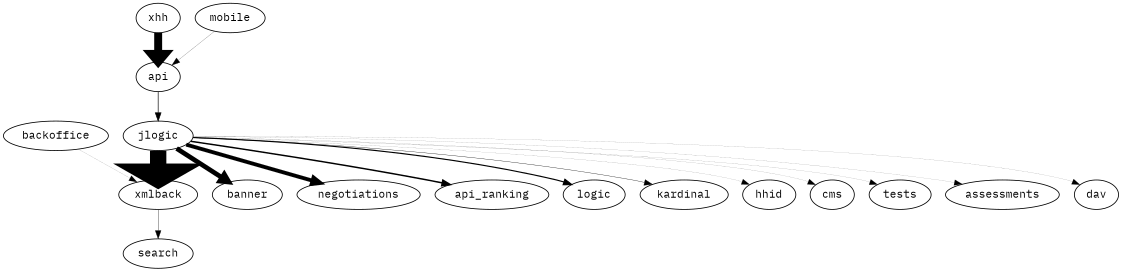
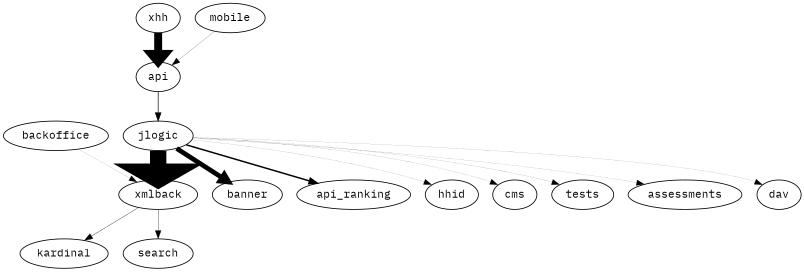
edge "jlogic" -> "kardinal": now "xmlback" -> "kardinal"
node "negotiations": removed
node "logic": removed
